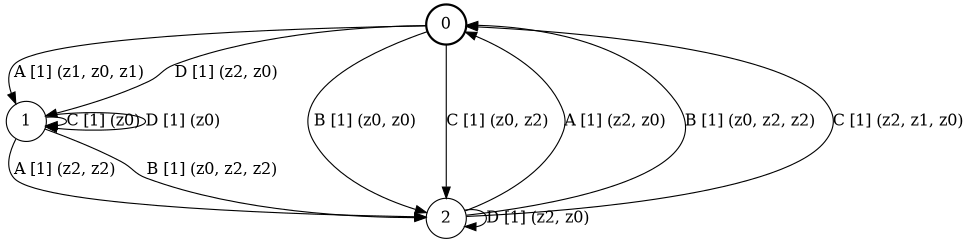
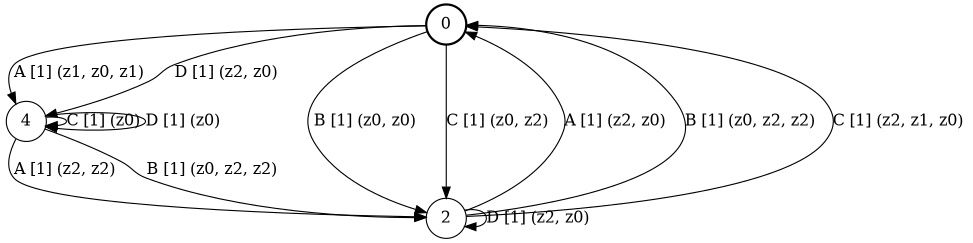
node "1": label "1" -> "4"
